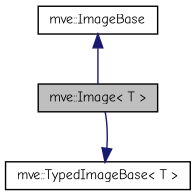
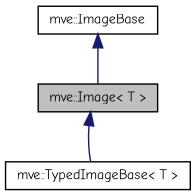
edge "mve::Image< T >" -> "mve::TypedImageBase< T >": reversed
